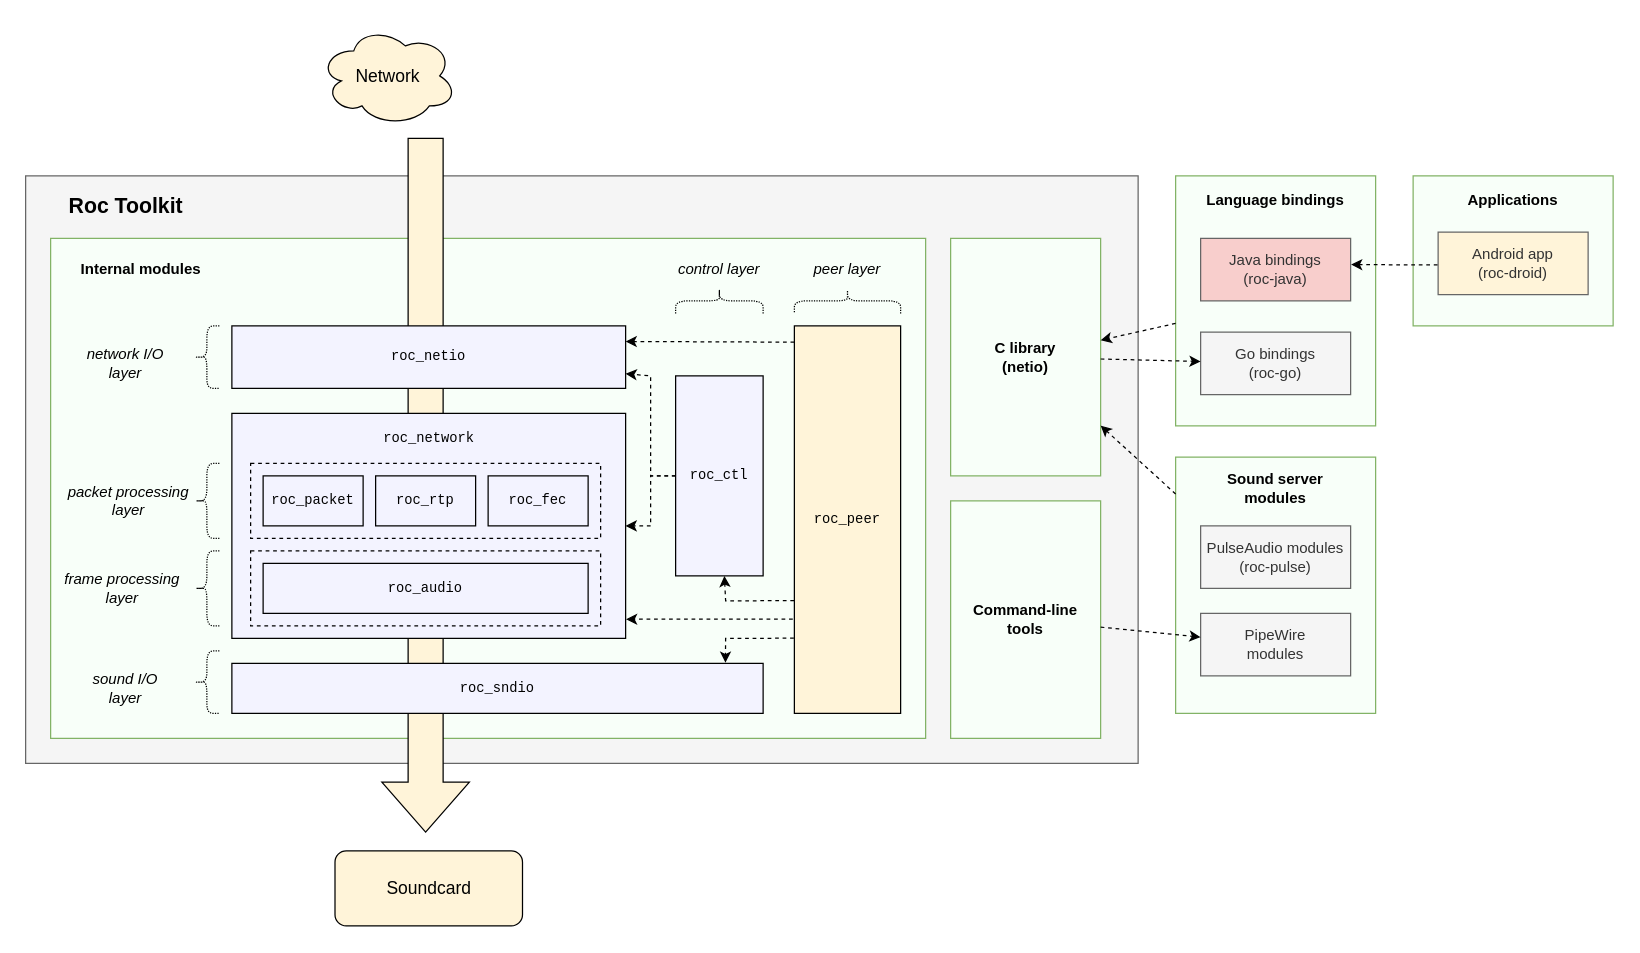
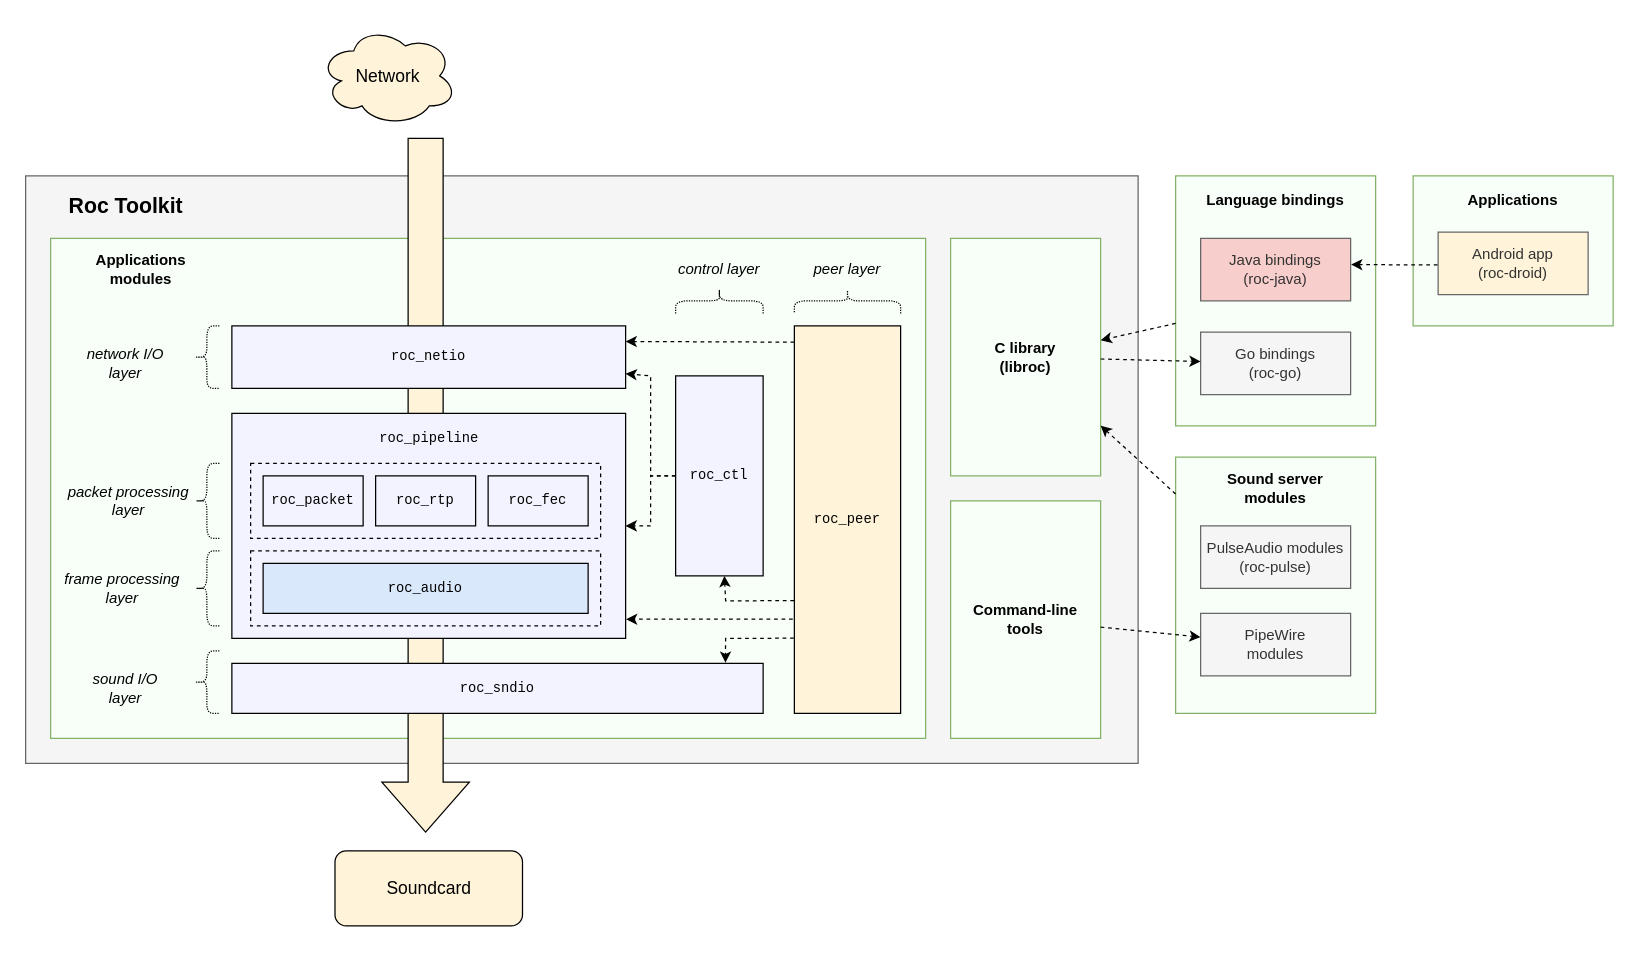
node "Internal modules": label "Internal modules" -> "Applications modules"
node "C library (netio)": label "C library (netio)" -> "C library (libroc)"
node "roc_network": label "roc_network" -> "roc_pipeline"
node "roc_audio": fillcolor #f3f3ff -> #dae8fc
